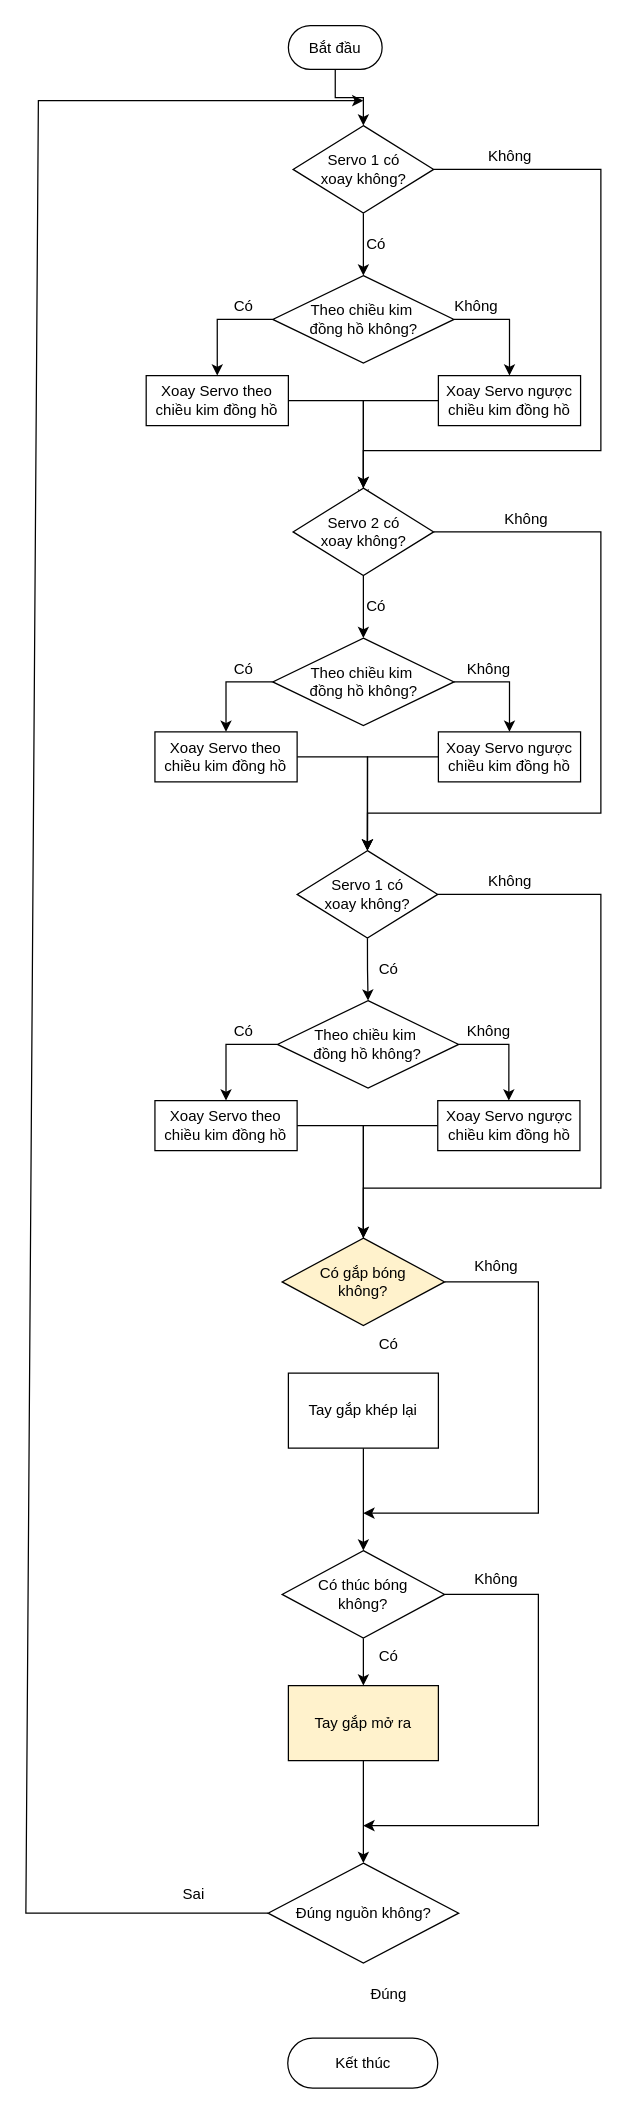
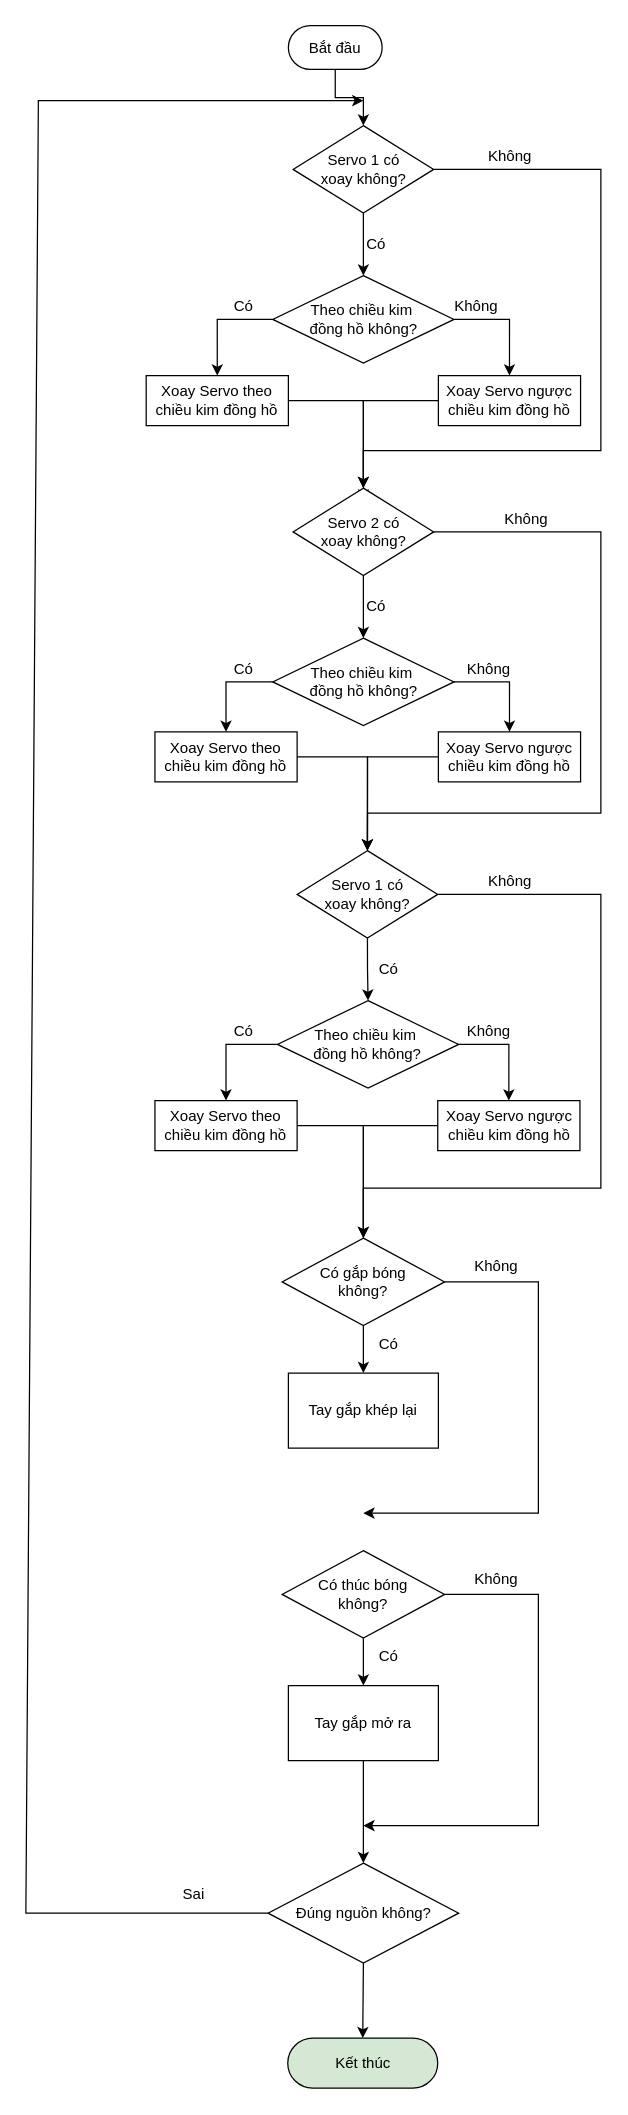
node "Có gắp bóng không?": fillcolor #fff2cc -> #ffffff
edge "Có gắp bóng không?" -> "Tay gắp khép lại": added
edge "Tay gắp khép lại" -> "Có thúc bóng không?": removed
node "Tay gắp mở ra": fillcolor #fff2cc -> #ffffff
node "Đúng": removed
edge "Đúng nguồn không?" -> "Kết thúc": added
node "Kết thúc": fillcolor #ffffff -> #d5e8d4
